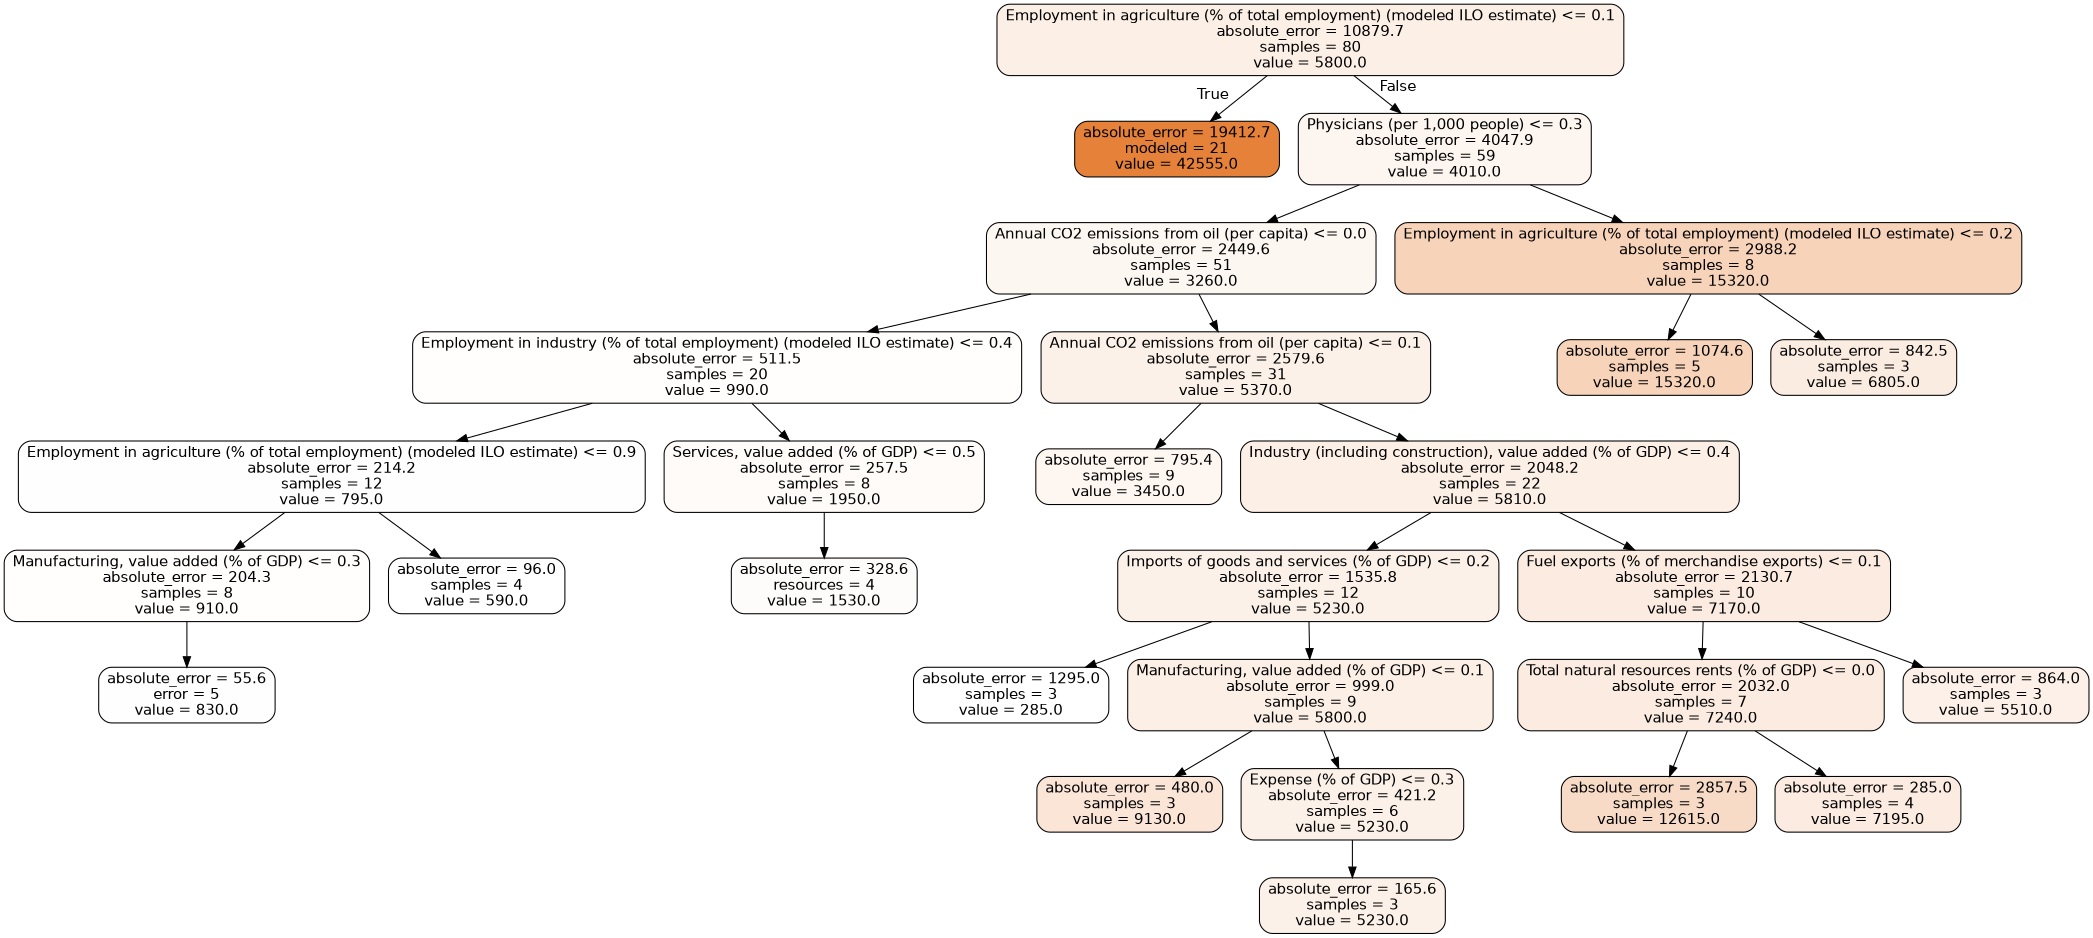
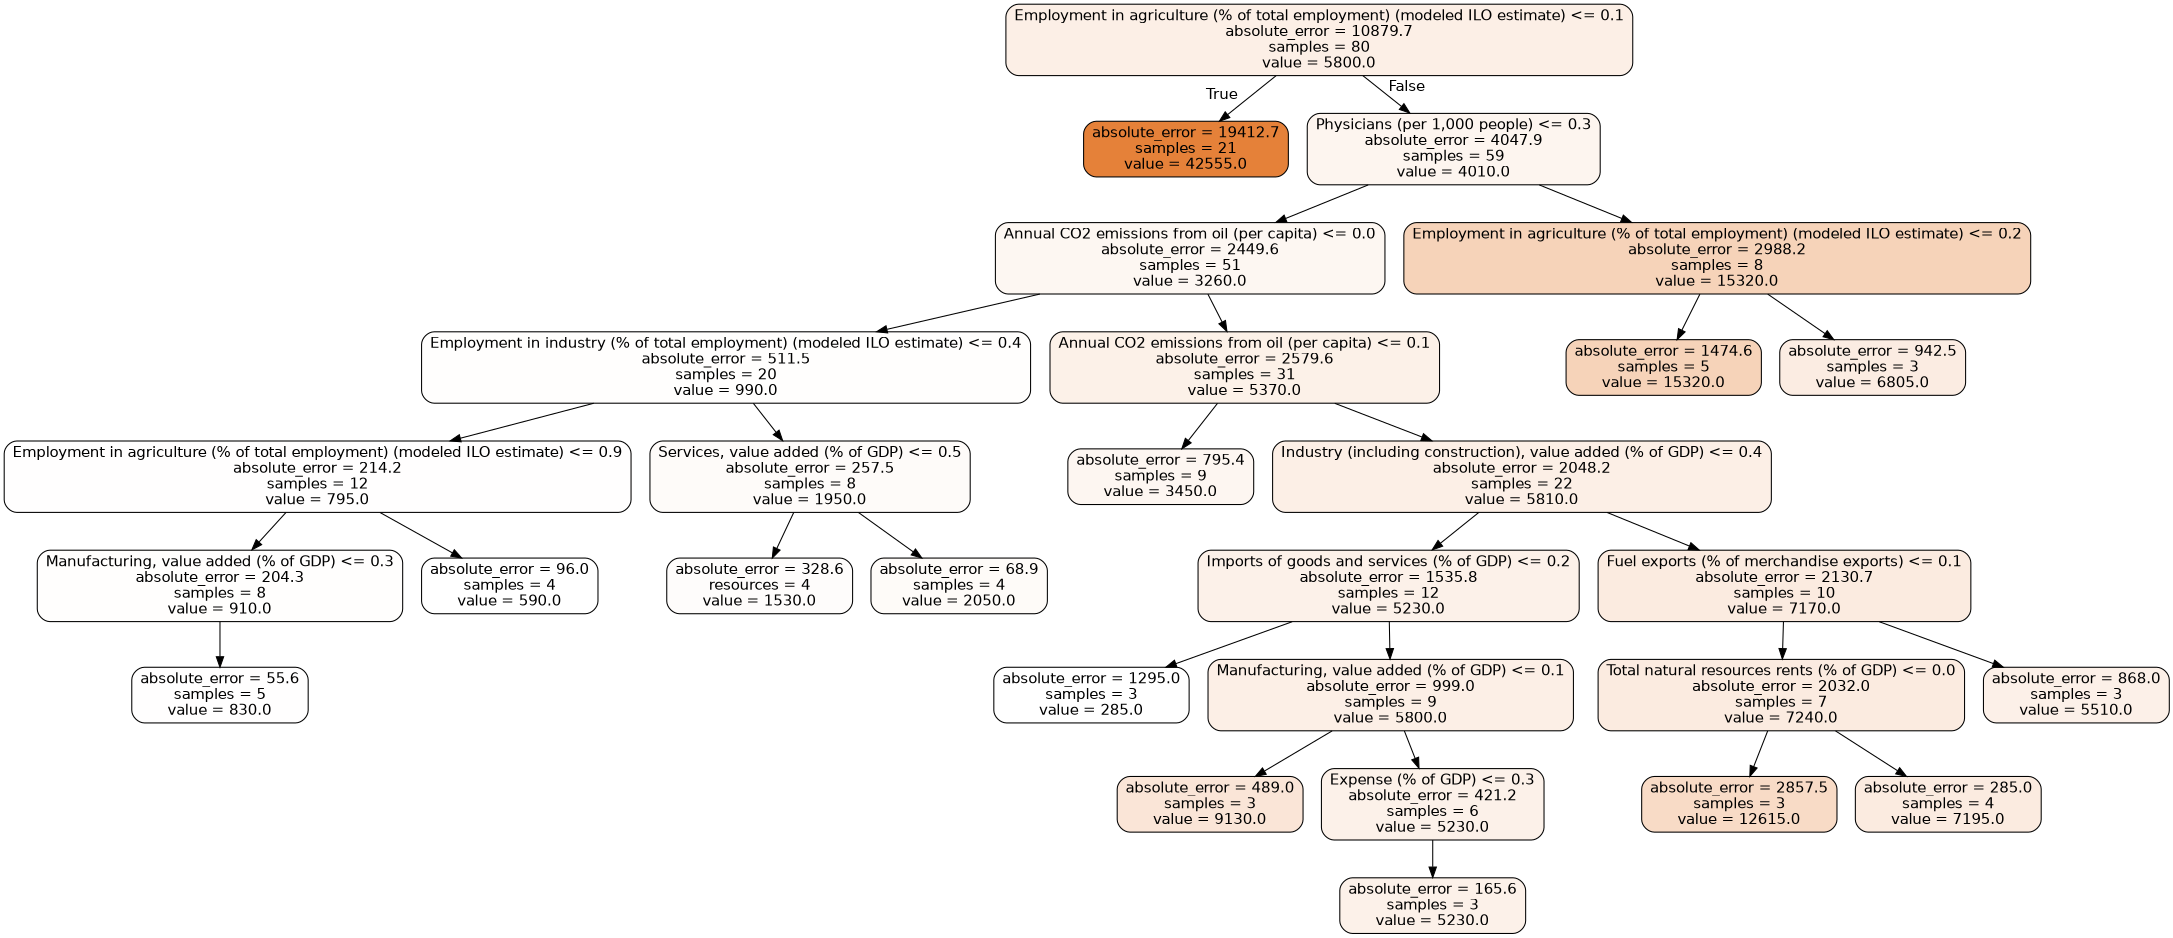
node "absolute_error = 19412.7 modeled = 21 value = 42555.0": label "absolute_error = 19412.7 modeled = 21 value = 42555.0" -> "absolute_error = 19412.7 samples = 21 value = 42555.0"
node "absolute_error = 1074.6 samples = 5 value = 15320.0": label "absolute_error = 1074.6 samples = 5 value = 15320.0" -> "absolute_error = 1474.6 samples = 5 value = 15320.0"
node "absolute_error = 842.5 samples = 3 value = 6805.0": label "absolute_error = 842.5 samples = 3 value = 6805.0" -> "absolute_error = 942.5 samples = 3 value = 6805.0"
node "absolute_error = 68.9 samples = 4 value = 2050.0": added
node "absolute_error = 55.6 error = 5 value = 830.0": label "absolute_error = 55.6 error = 5 value = 830.0" -> "absolute_error = 55.6 samples = 5 value = 830.0"
node "absolute_error = 864.0 samples = 3 value = 5510.0": label "absolute_error = 864.0 samples = 3 value = 5510.0" -> "absolute_error = 868.0 samples = 3 value = 5510.0"
node "absolute_error = 480.0 samples = 3 value = 9130.0": label "absolute_error = 480.0 samples = 3 value = 9130.0" -> "absolute_error = 489.0 samples = 3 value = 9130.0"
